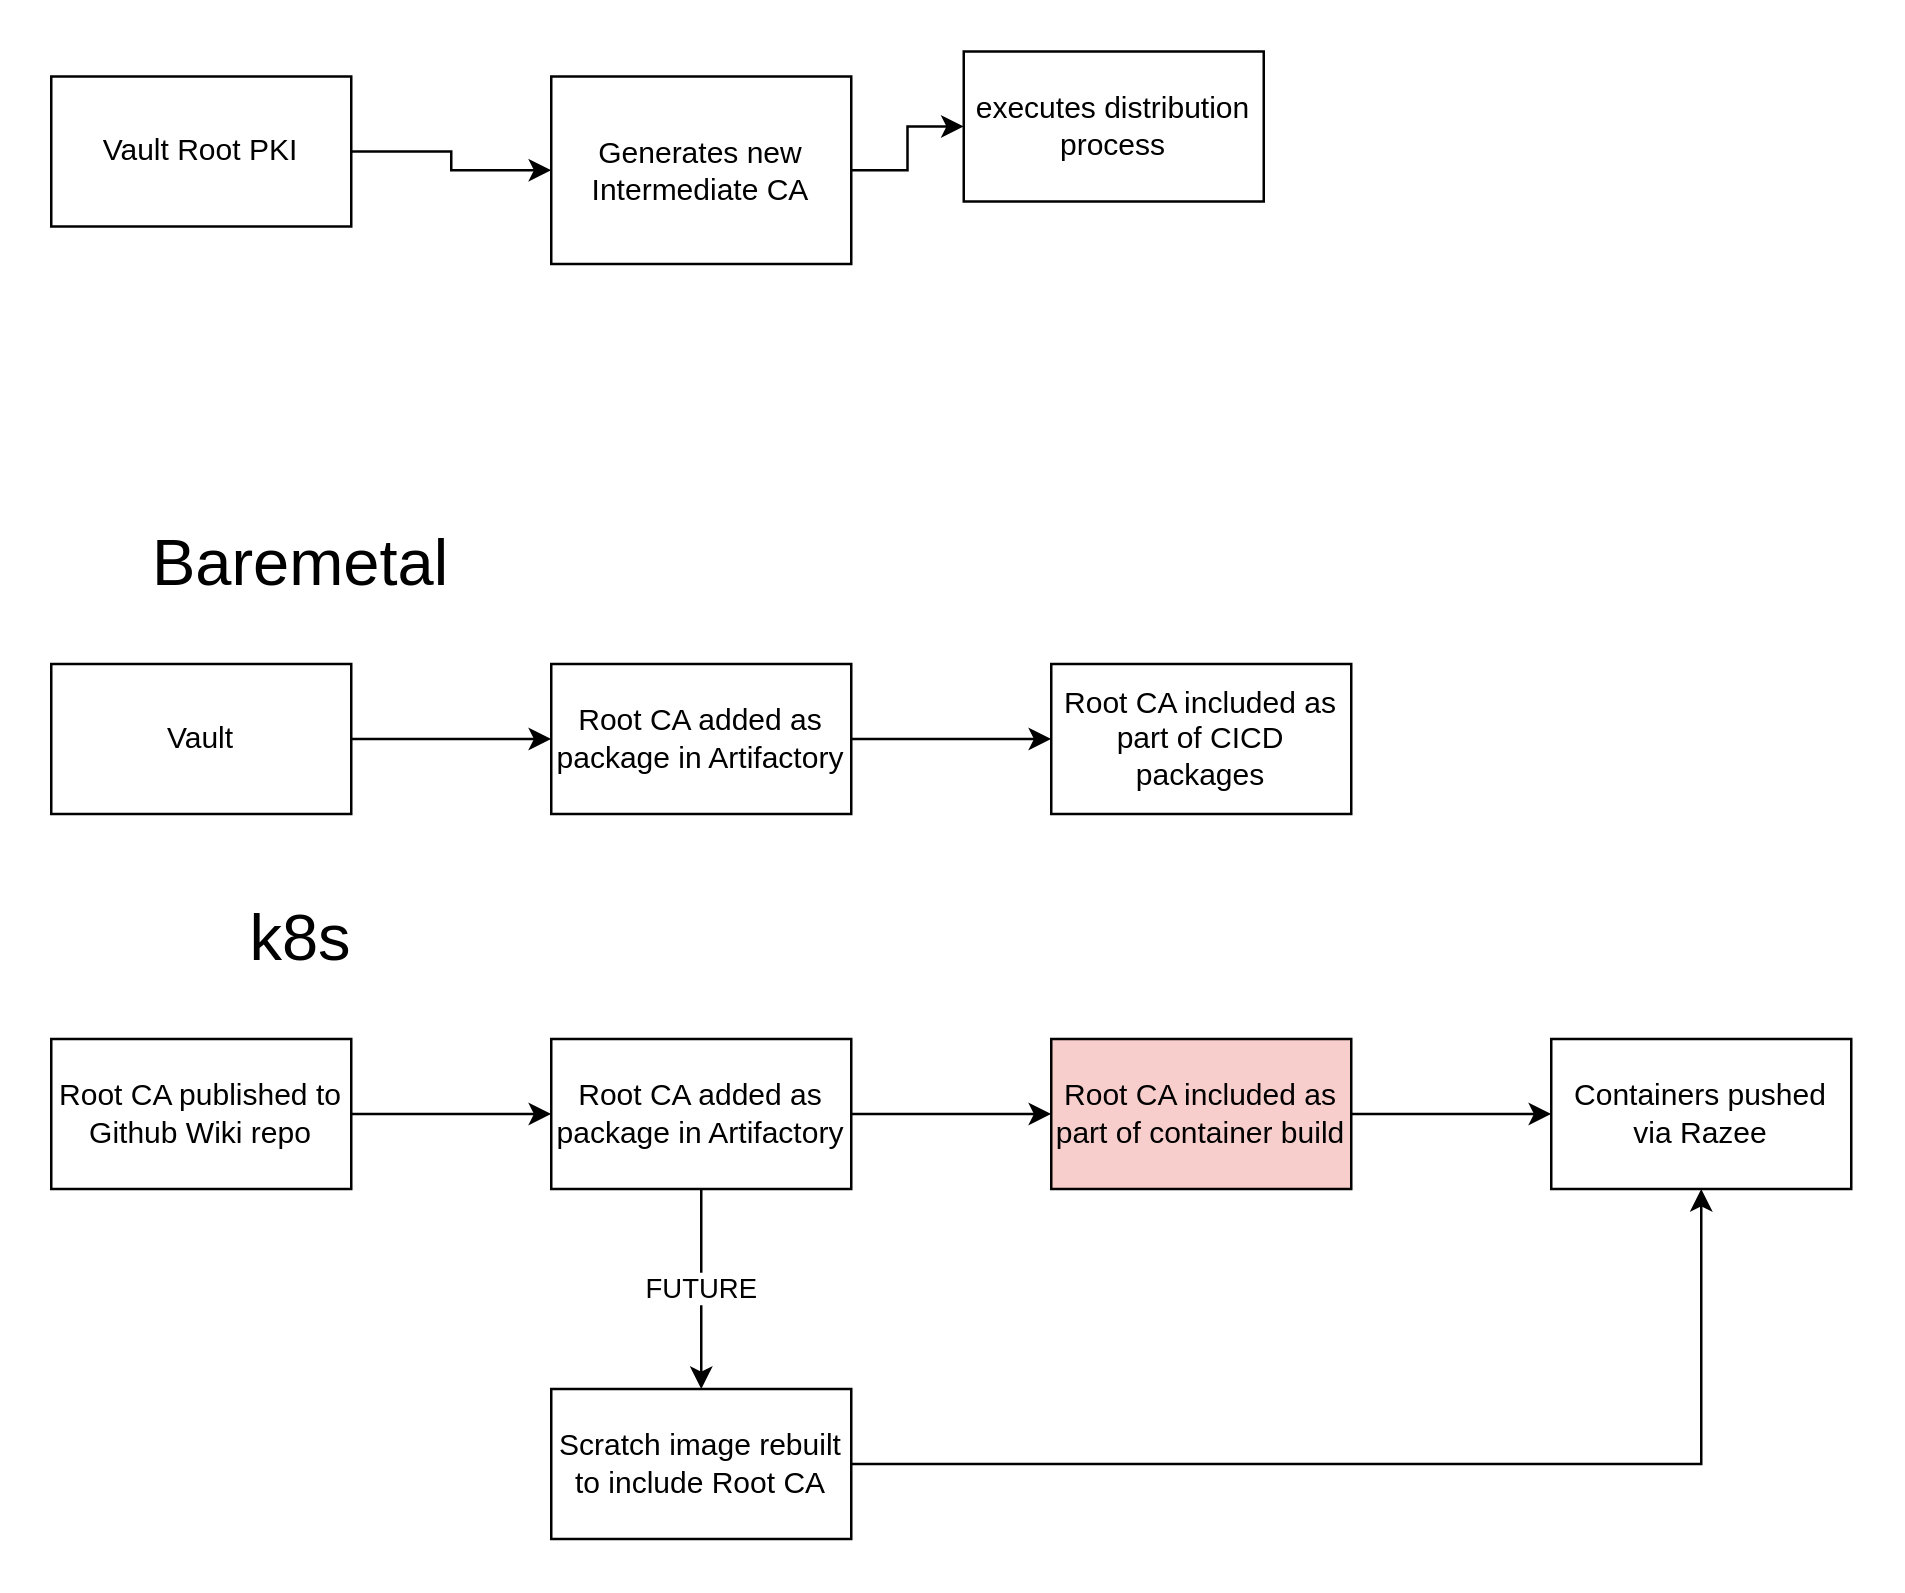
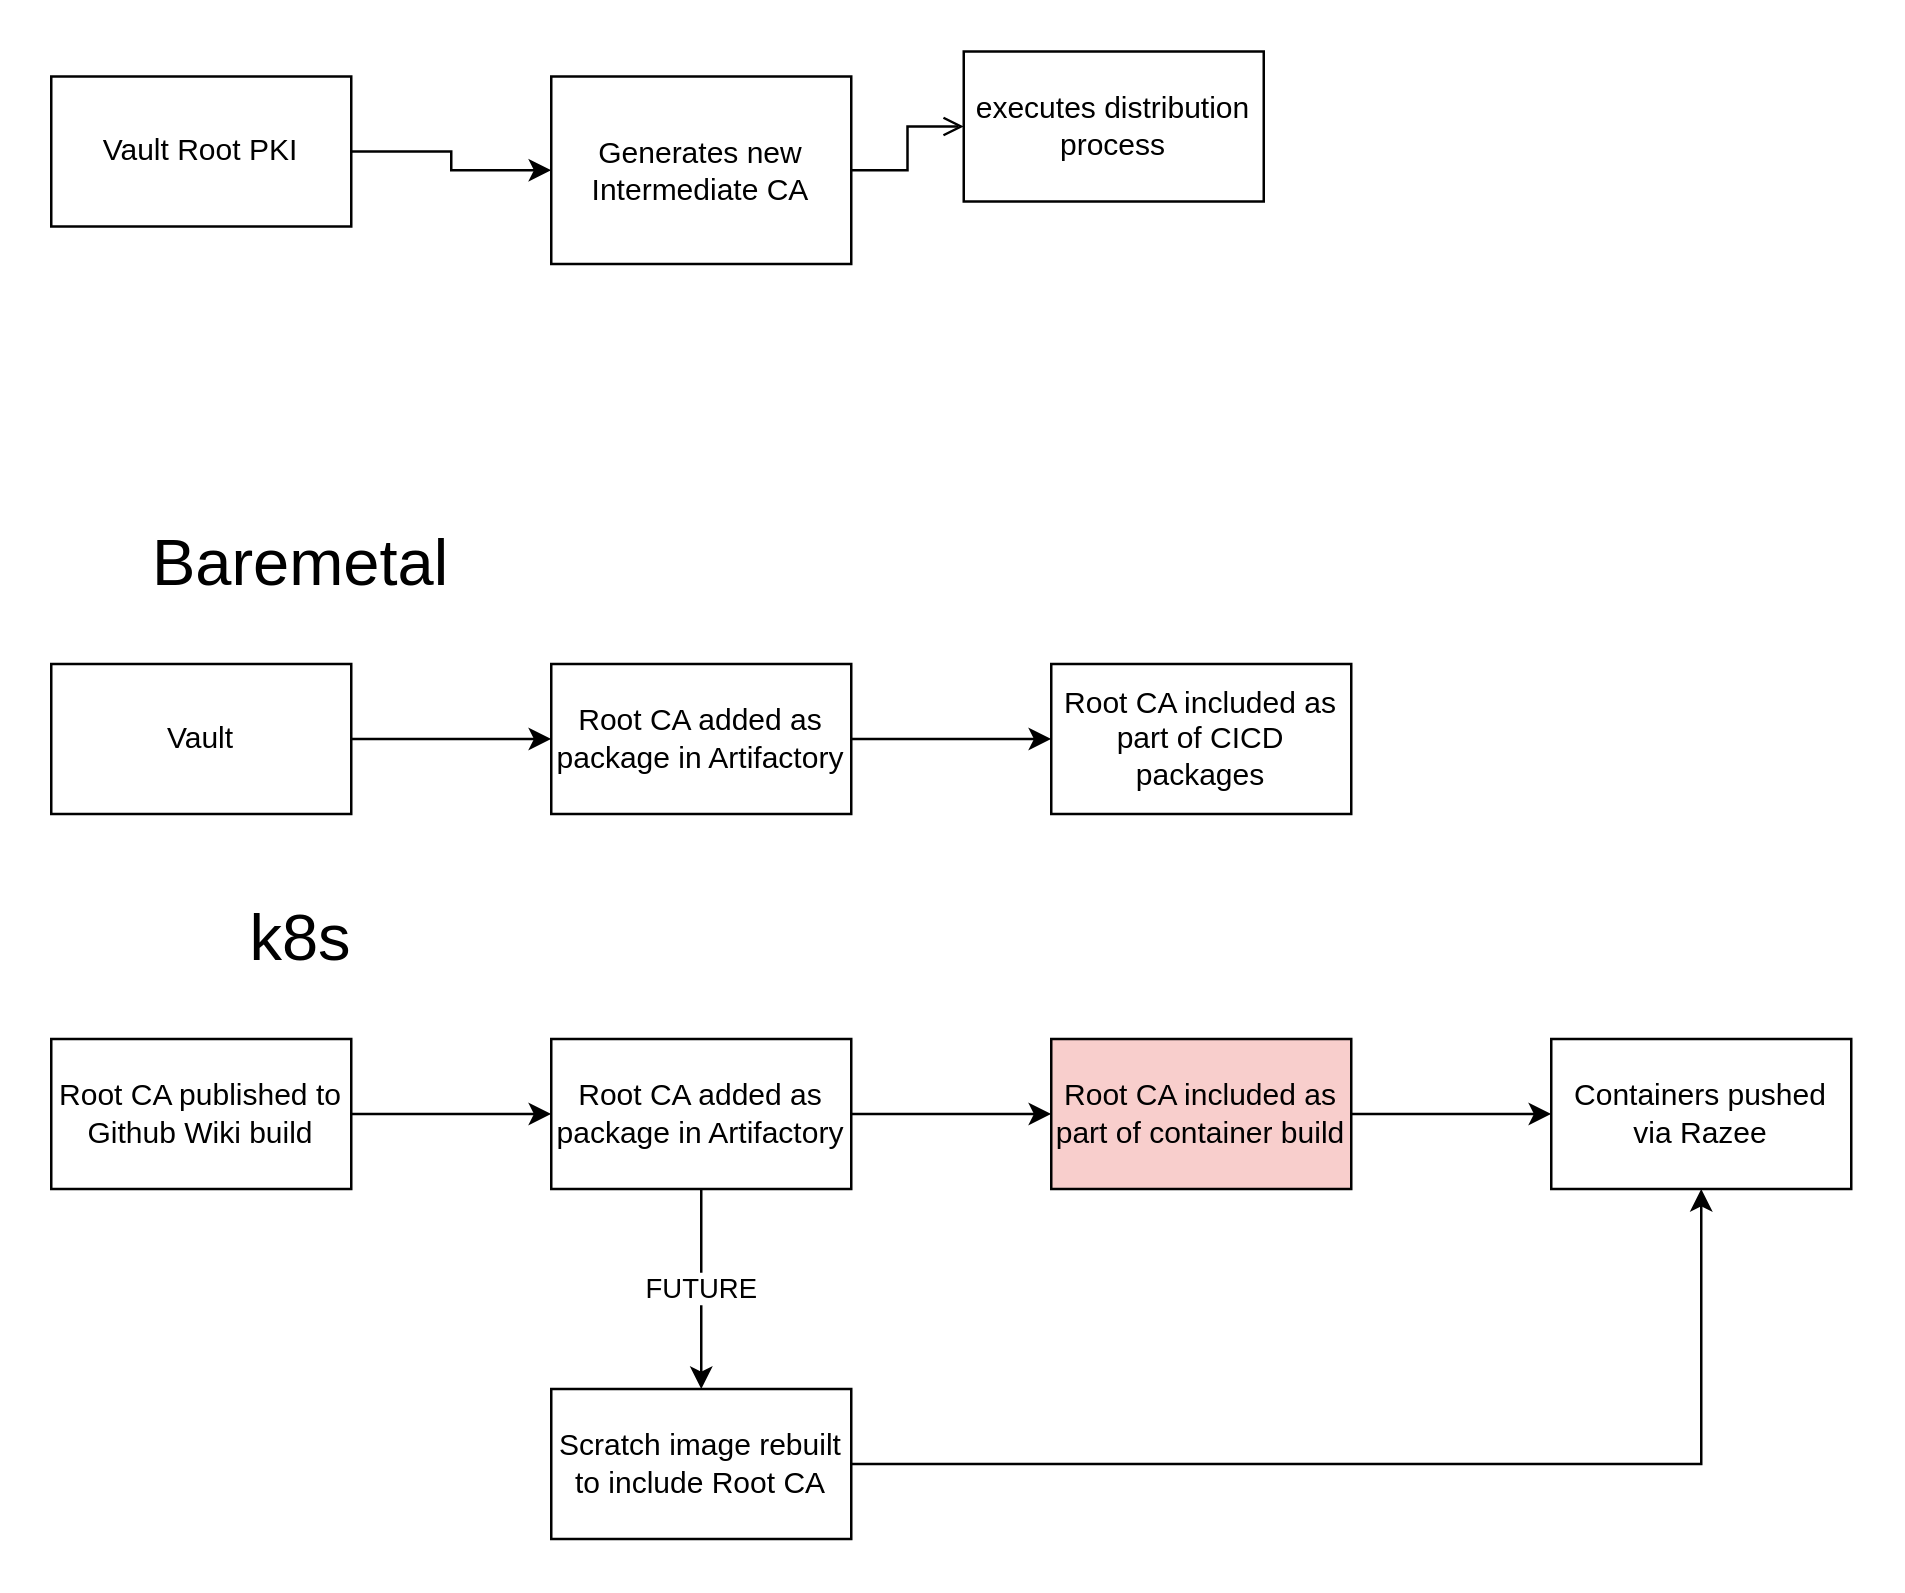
edge "Generates new Intermediate CA" -> "executes distribution process": arrowhead classic -> open
node "Root CA published to Github Wiki repo": label "Root CA published to Github Wiki repo" -> "Root CA published to Github Wiki build"
